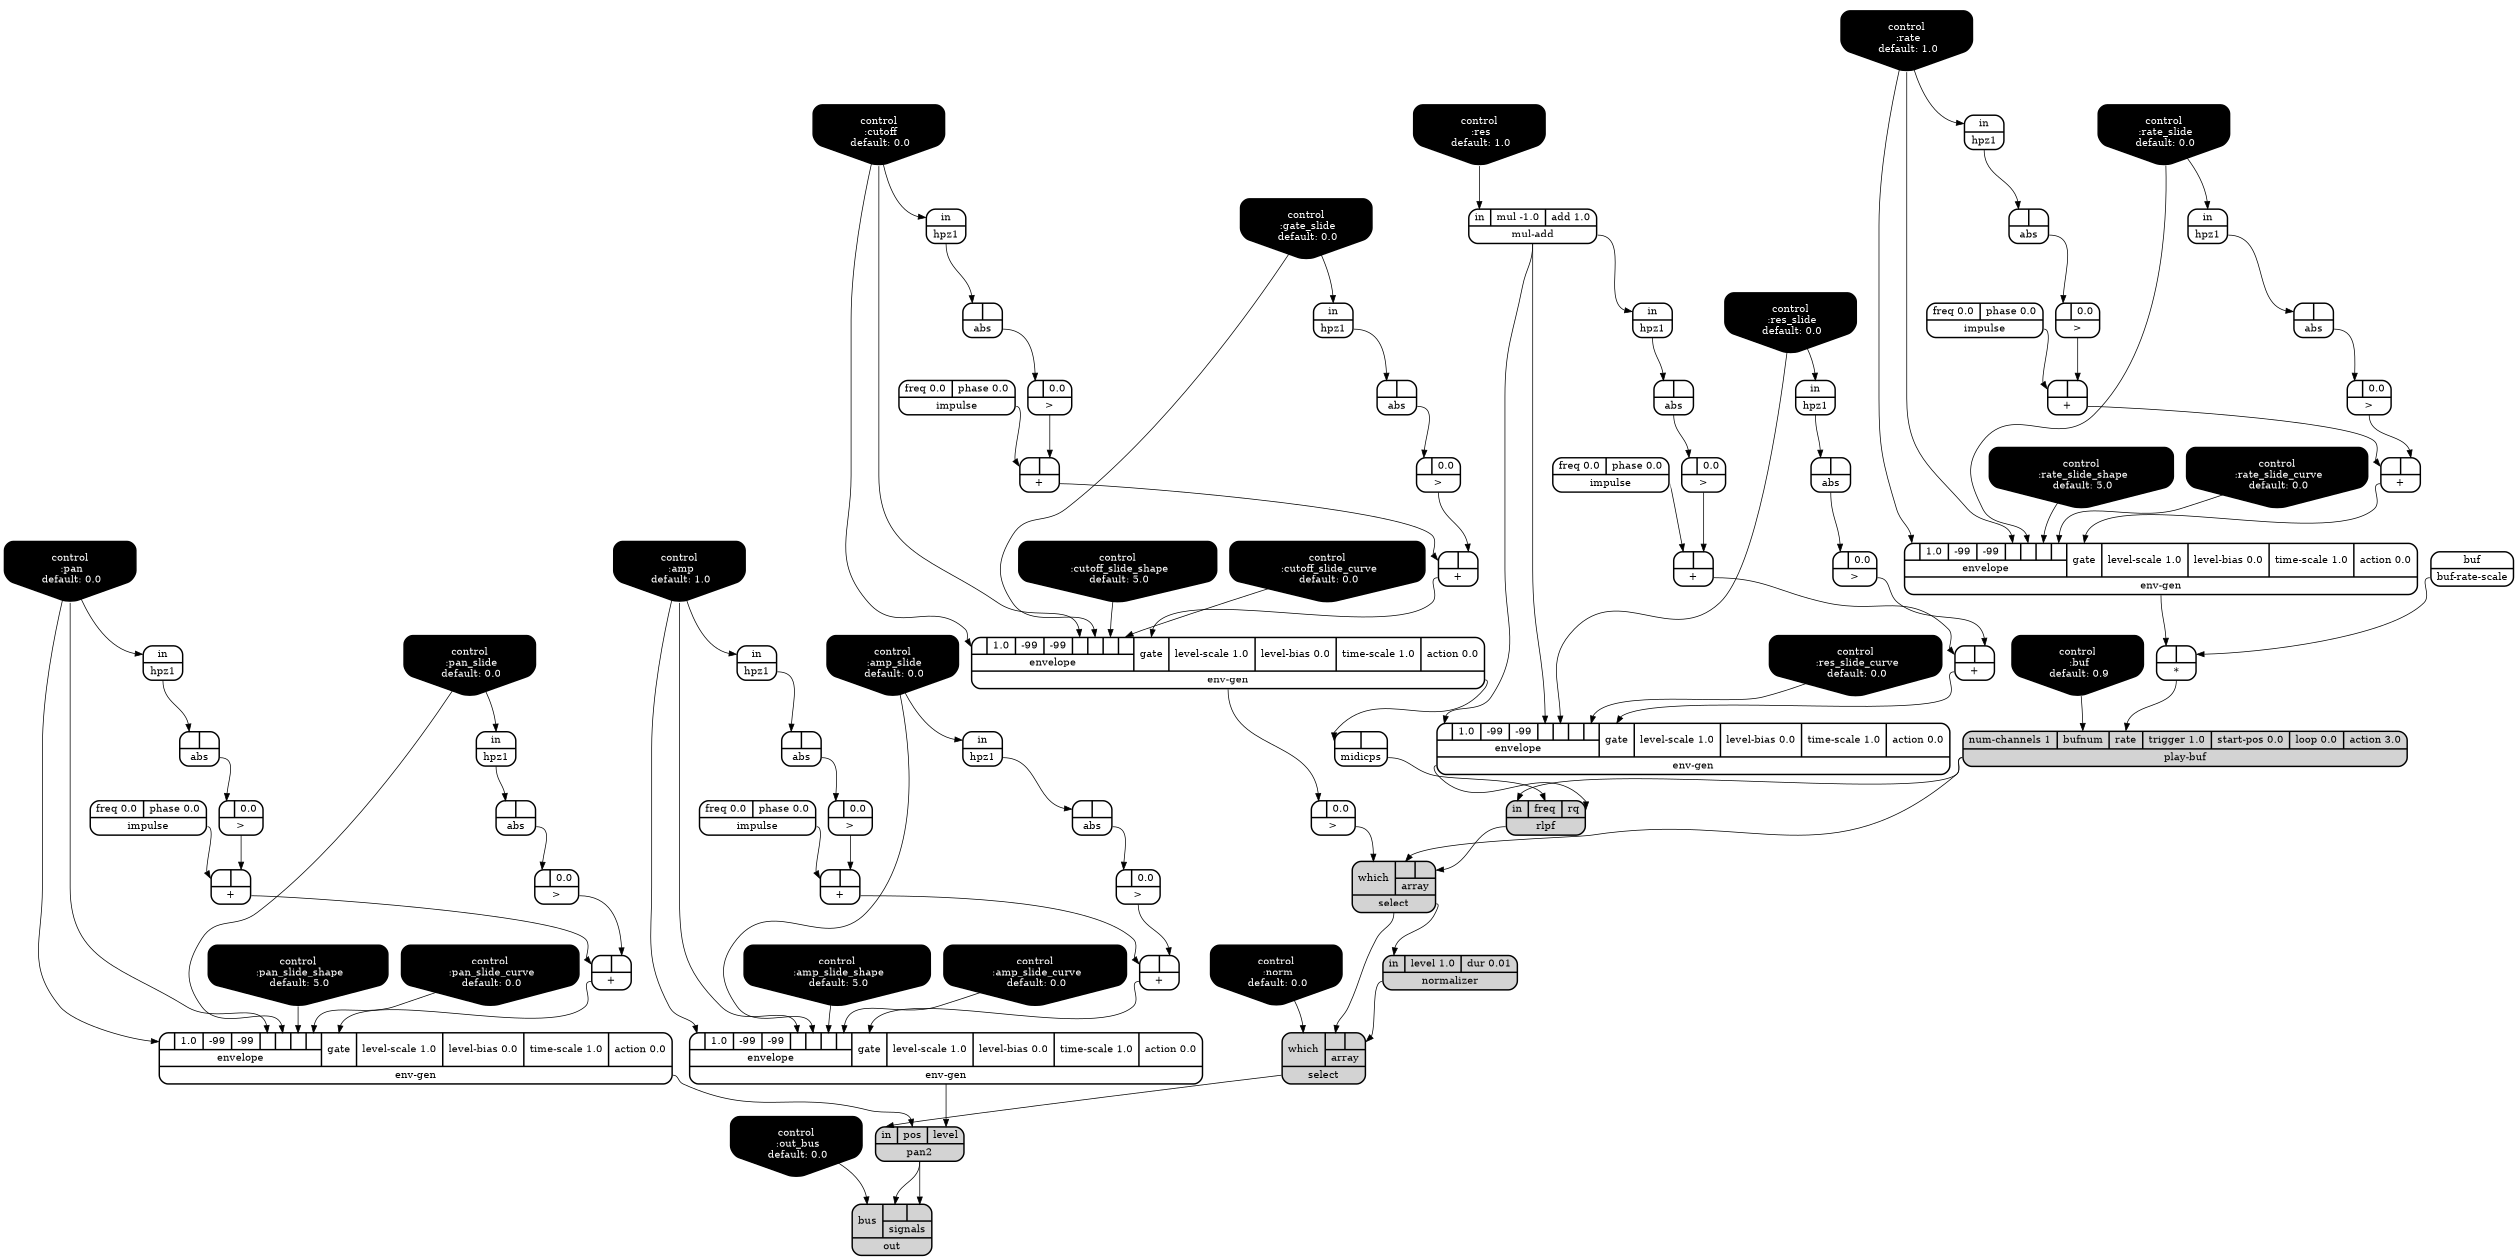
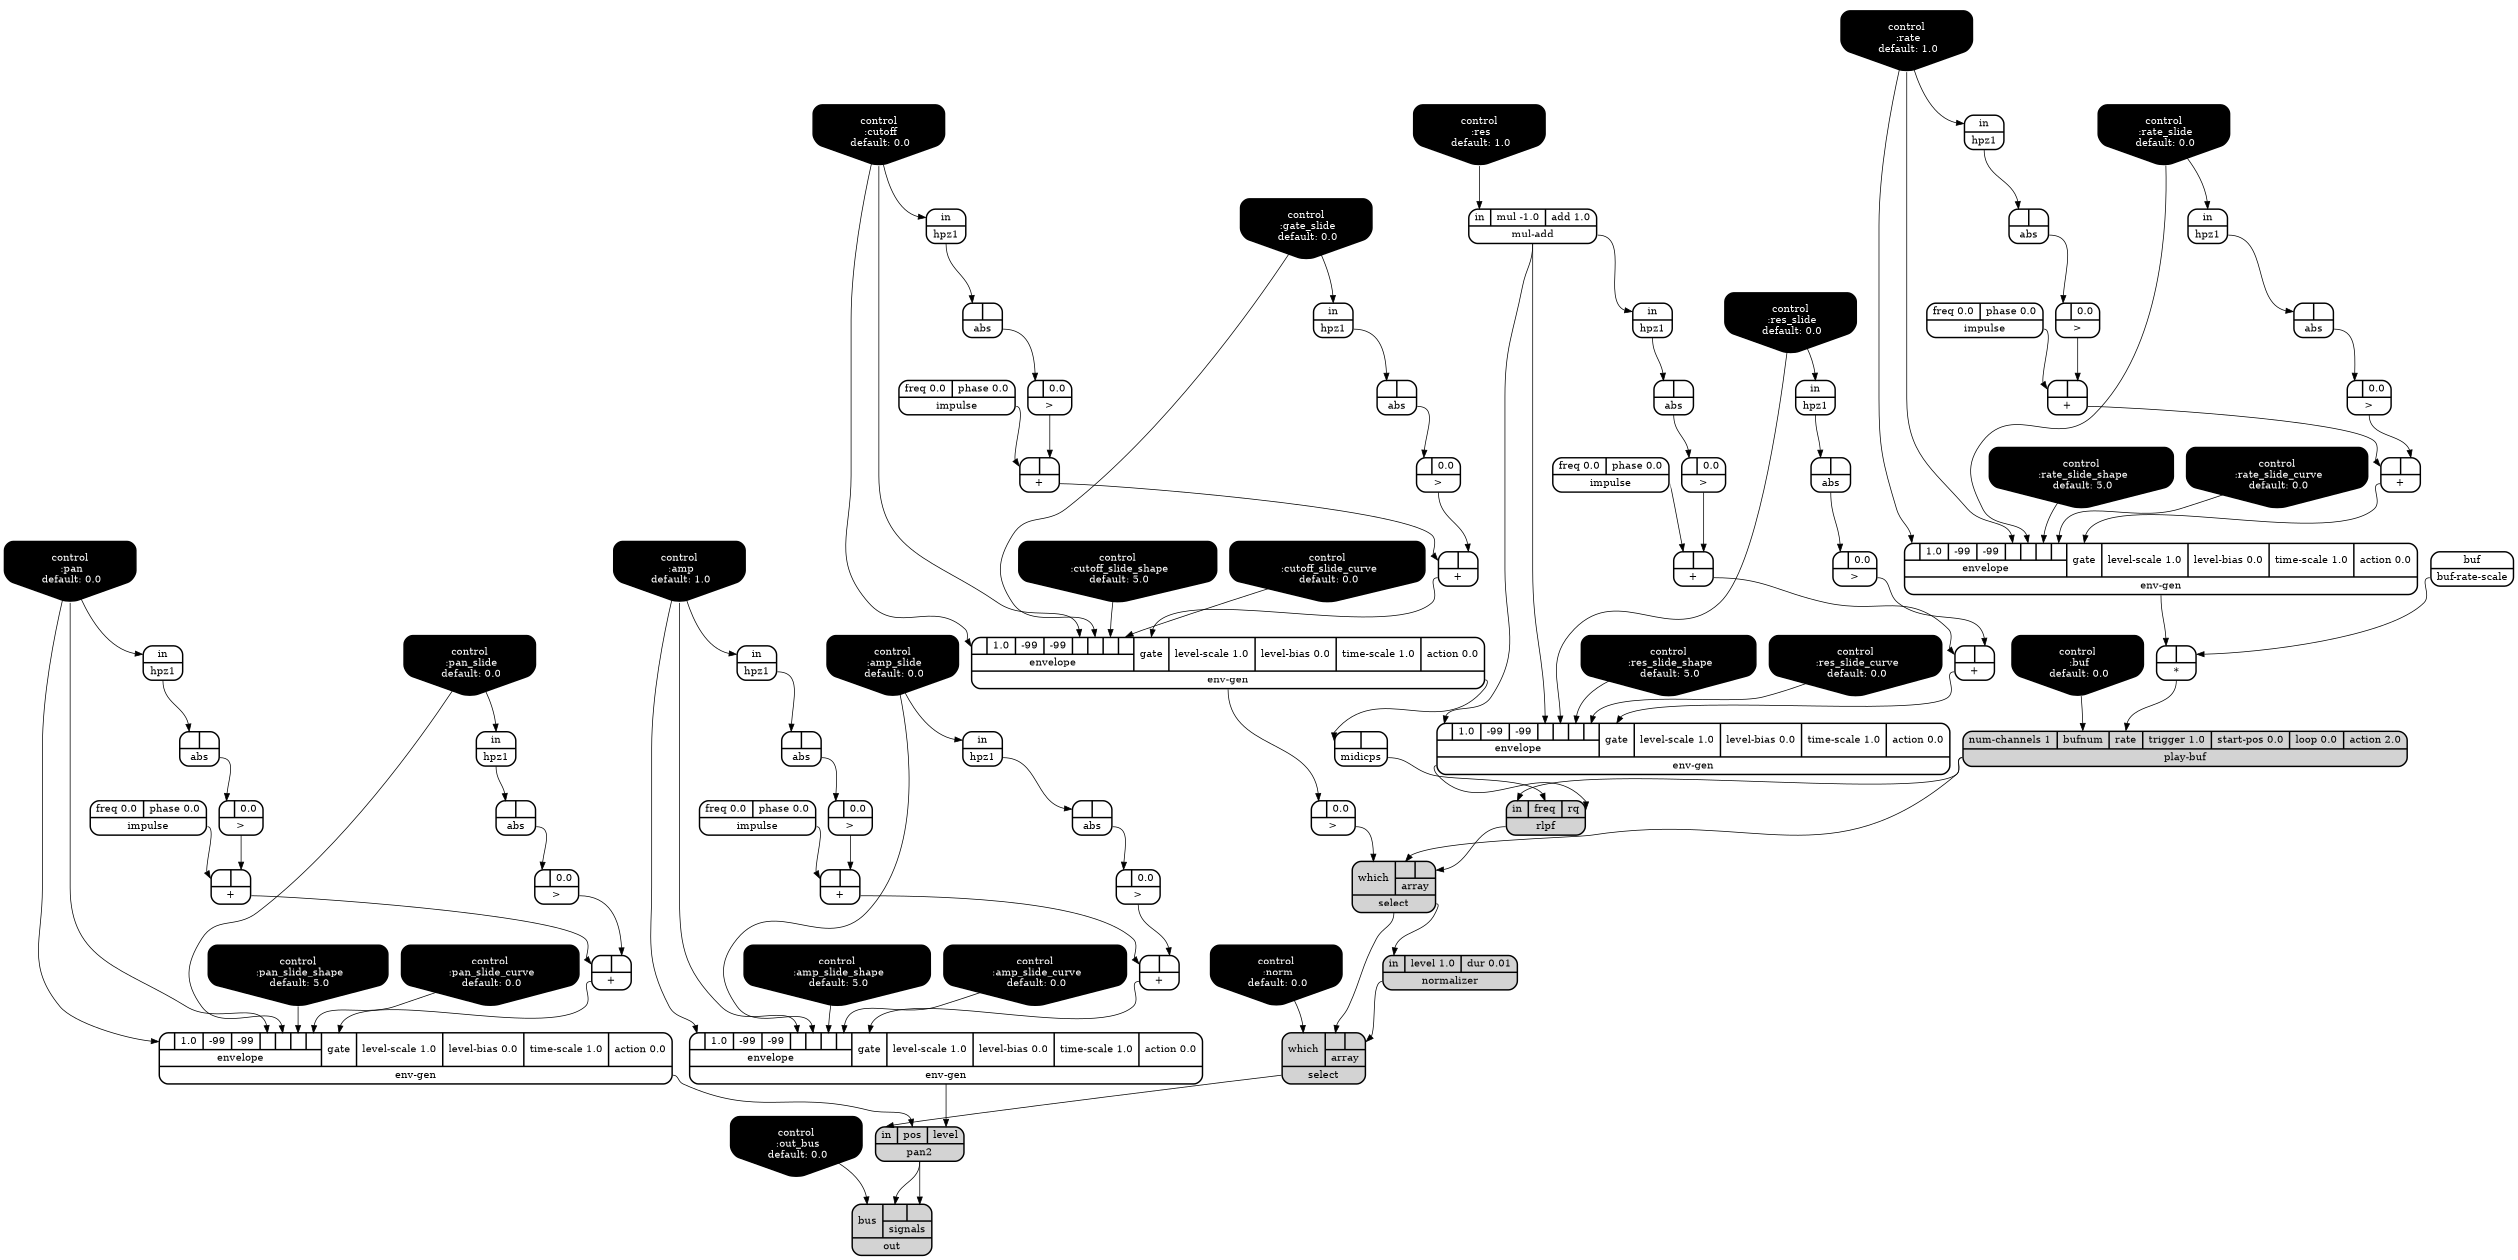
node "control :res_slide_shape default: 5.0": added
node "control :buf default: 0.9": label "control :buf default: 0.9" -> "control :buf default: 0.0"
node "num-channels 1": text "action 3.0" -> "action 2.0"
